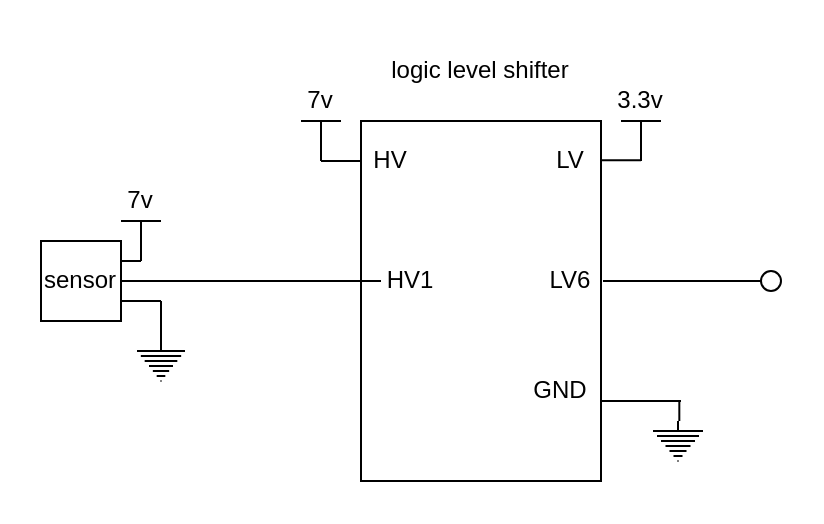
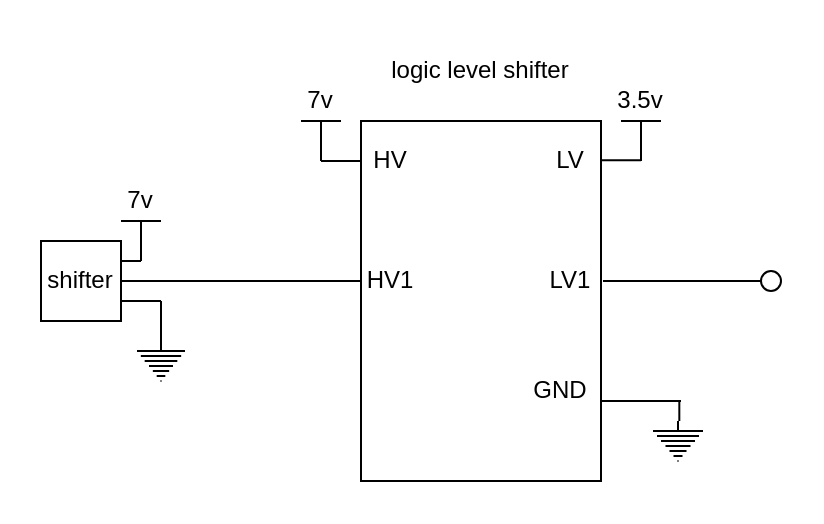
node "3.3v": label "3.3v" -> "3.5v"
node "sensor": label "sensor" -> "shifter"
node "HV1": moved (411, 281) -> (391, 281)
node "LV6": label "LV6" -> "LV1"
